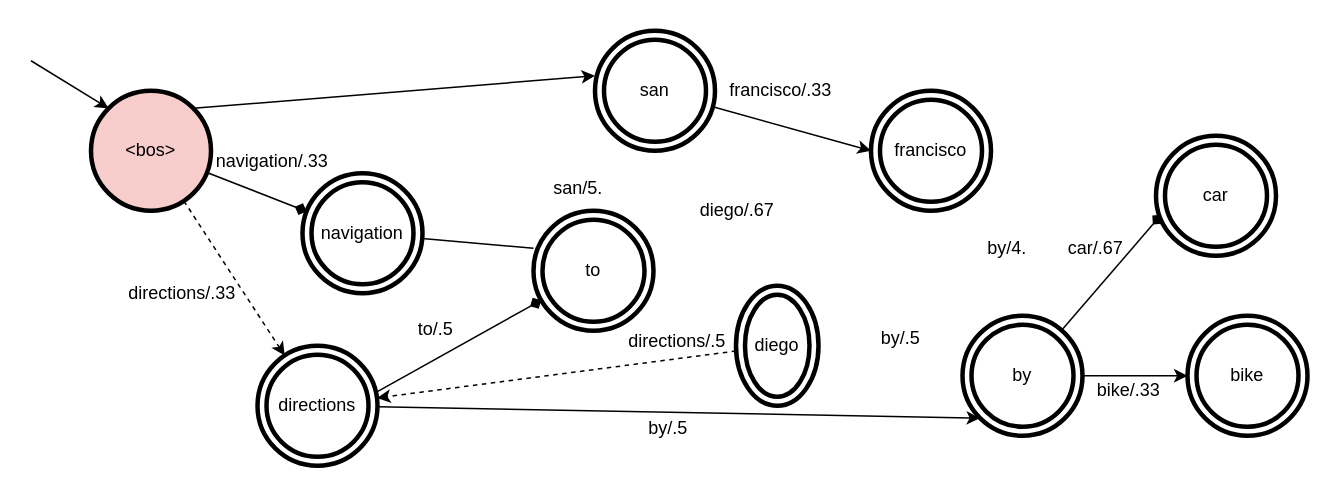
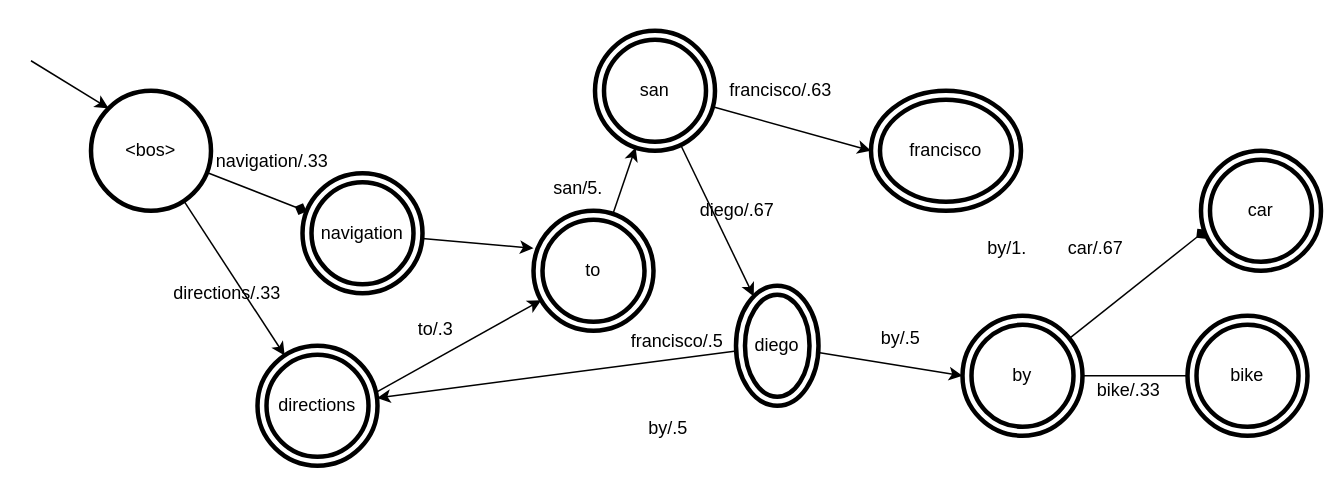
node "francisco/.33": label "francisco/.33" -> "francisco/.63"
edge "<bos>" -> "san": removed
node "<bos>": fillcolor #f8cecc -> #ffffff
node "francisco": size 120x120 -> 150x120
edge "to" -> "san": added
node "car": moved (1216, 196) -> (1261, 211)
edge "san" -> "diego": added
edge "navigation" -- "to": arrowhead none -> classic
node "by/4.": label "by/4." -> "by/1."
edge "<bos>" -> "directions": style dashed -> solid
node "directions/.33": moved (182, 293) -> (227, 293)
edge "directions" -> "to": arrowhead diamond -> classic
node "to/.5": label "to/.5" -> "to/.3"
node "directions/.5": label "directions/.5" -> "francisco/.5"
edge "diego" -> "by": added
edge "diego" -> "directions": style dashed -> solid
edge "by" -> "bike": arrowhead classic -> none
edge "directions" -> "by": removed
